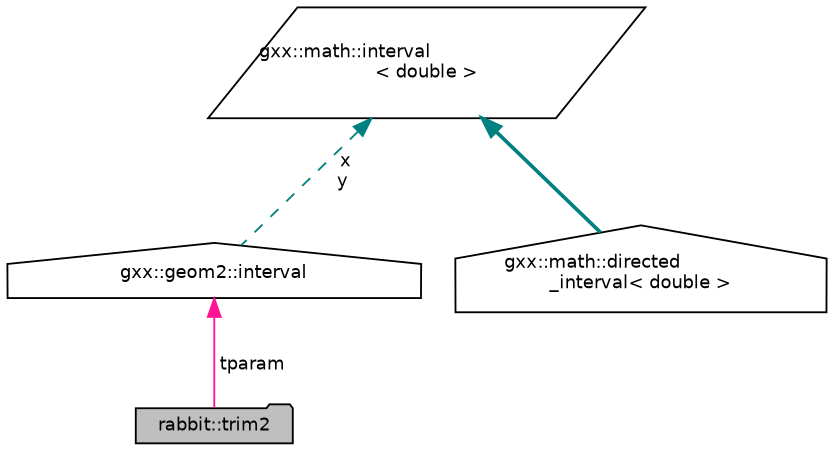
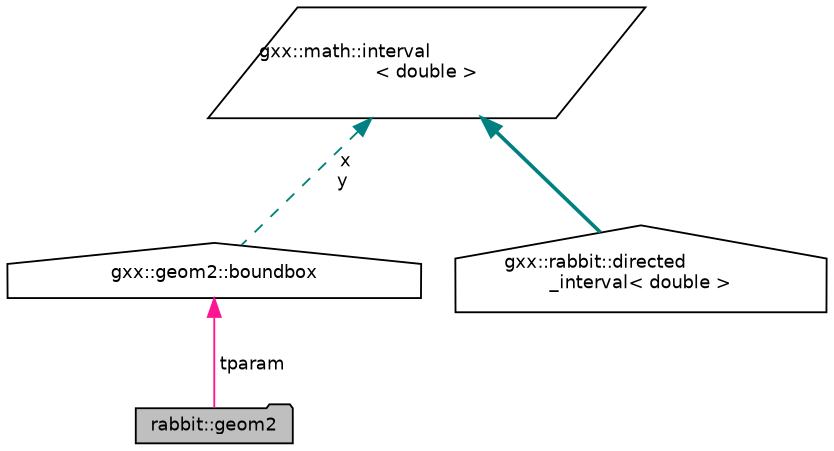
node "gxx::geom2::interval": label "gxx::geom2::interval" -> "gxx::geom2::boundbox"
node "gxx::math::directed _interval< double >": label "gxx::math::directed _interval< double >" -> "gxx::rabbit::directed _interval< double >"
node "rabbit::trim2": label "rabbit::trim2" -> "rabbit::geom2"
